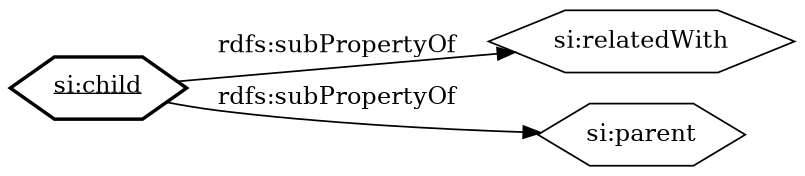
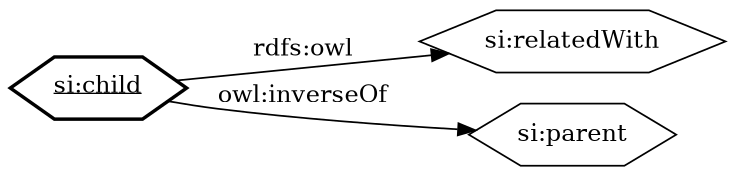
edge "si:child" -> "si:relatedWith": label "rdfs:subPropertyOf" -> "rdfs:owl"
edge "si:child" -> "si:parent": label "rdfs:subPropertyOf" -> "owl:inverseOf"
